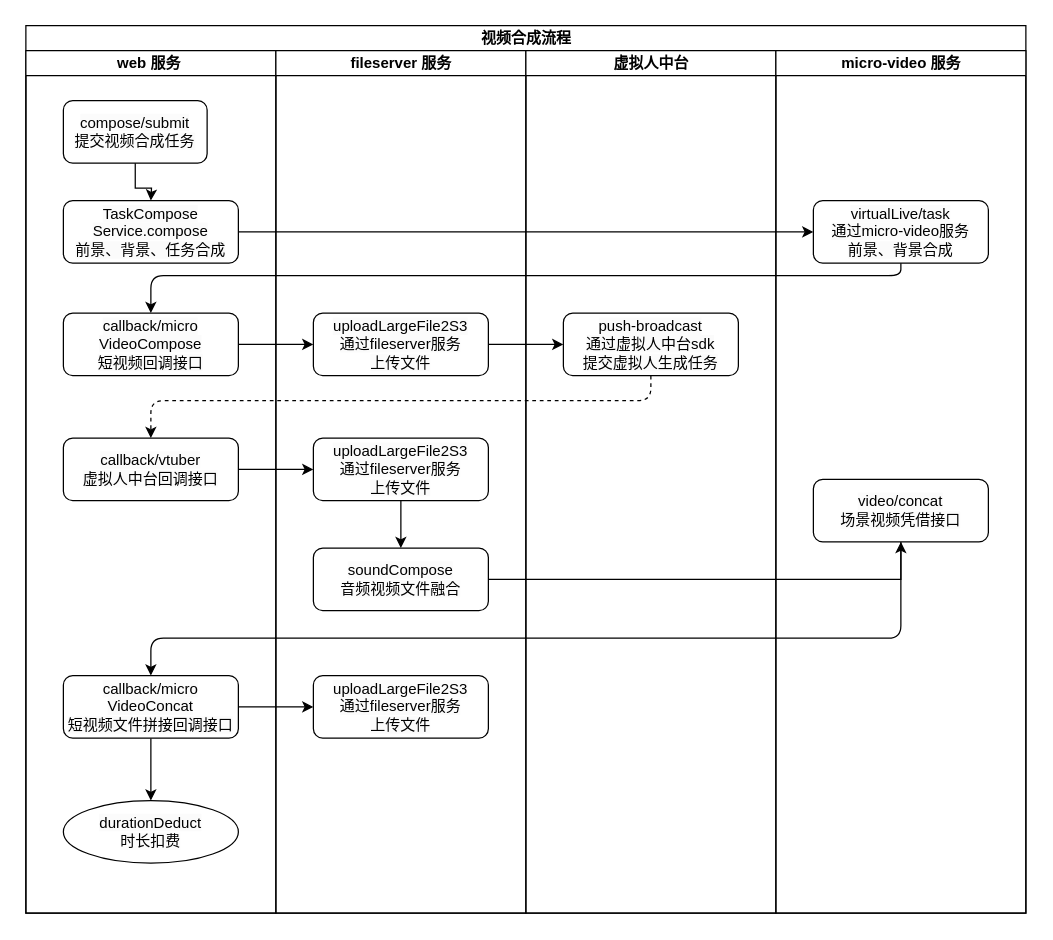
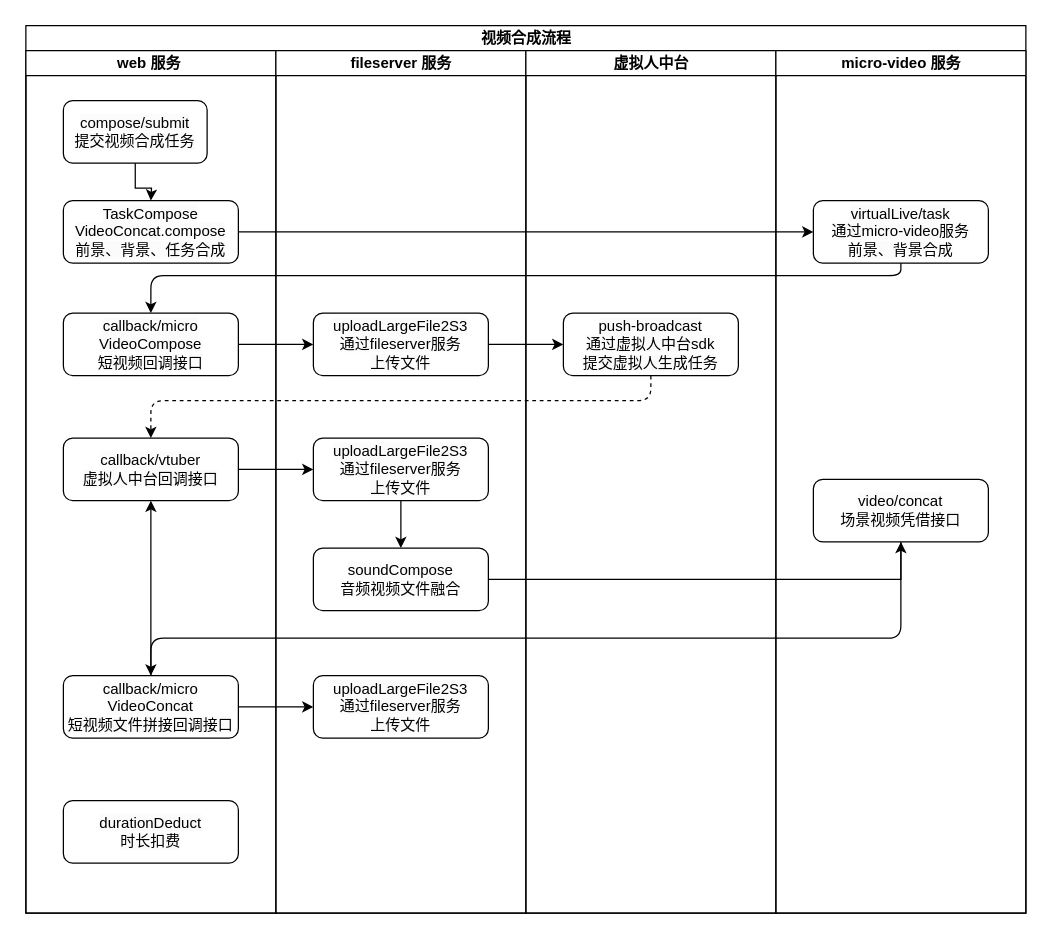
node "TaskCompose Service.compose前景、背景、任务合成": label "TaskCompose Service.compose前景、背景、任务合成" -> "TaskCompose VideoConcat.compose前景、背景、任务合成"
edge "callback/micro VideoConcat 短视频文件拼接回调接口" -> "durationDeduct 时长扣费": now "callback/micro VideoConcat 短视频文件拼接回调接口" -> "callback/vtuber虚拟人中台回调接口"
node "durationDeduct 时长扣费": shape ellipse -> rounded rectangle
